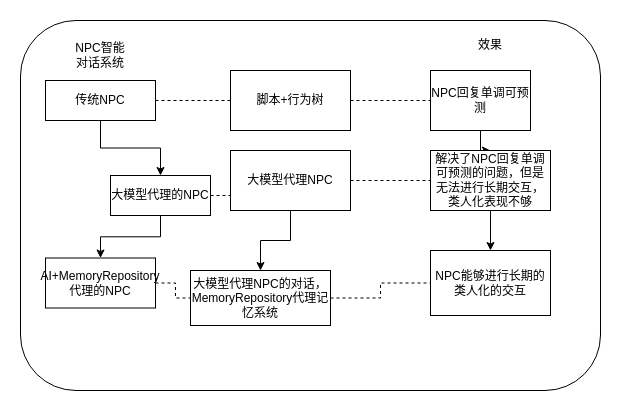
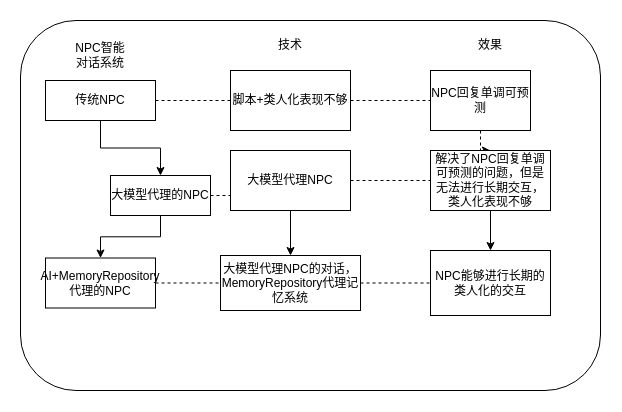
node "技术": added
node "脚本+行为树": label "脚本+行为树" -> "脚本+类人化表现不够"
edge "NPC回复单调可预测" -> "解决了NPC回复单调可预测的问题，但是无法进行长期交互，类人化表现不够": style solid -> dashed
node "大模型代理NPC的对话，MemoryRepository代理记忆系统": moved (261, 298) -> (291, 283)
